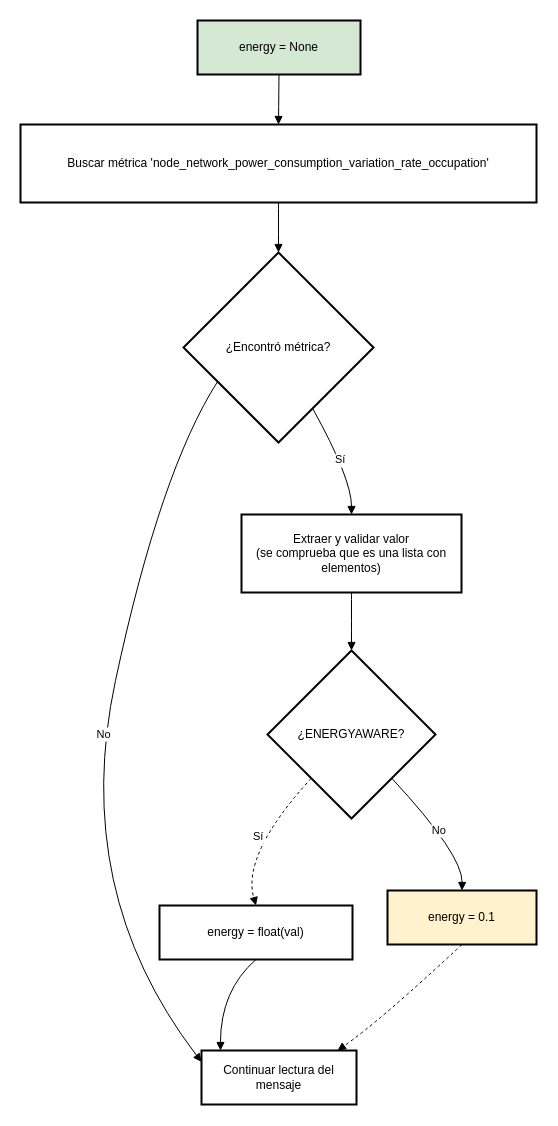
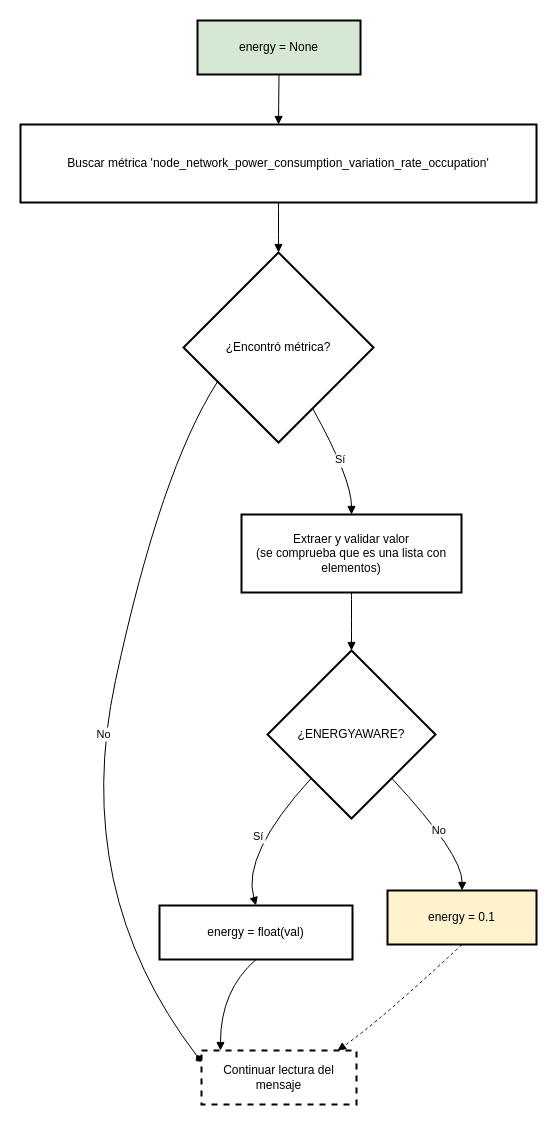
edge "¿ENERGYAWARE?" -> "energy = float(val)": style dashed -> solid
edge "¿Encontró métrica?" -> "Continuar lectura del mensaje": arrowhead block -> diamond
node "Continuar lectura del mensaje": style solid -> dashed
